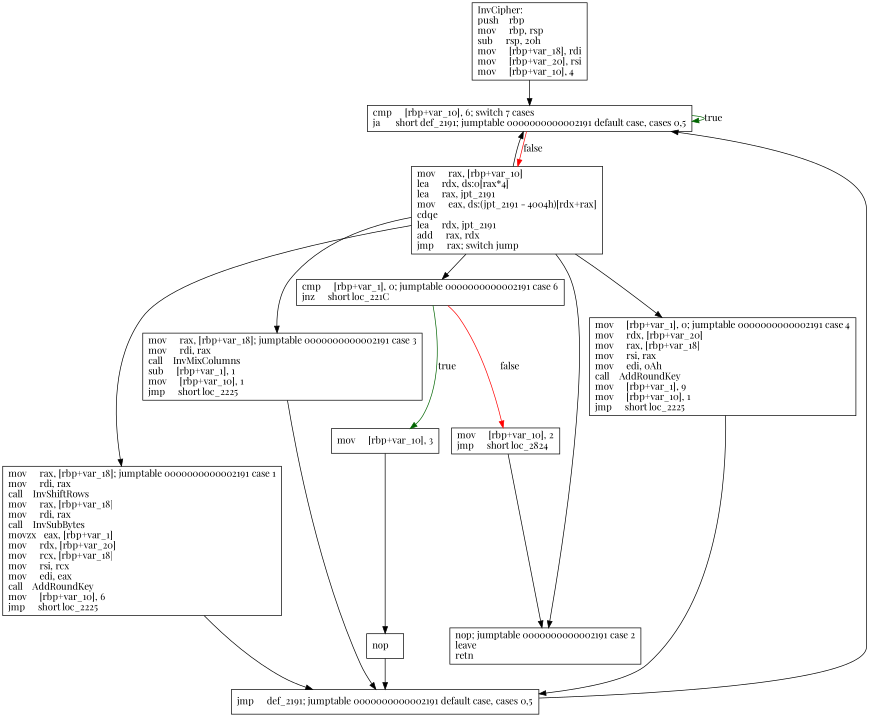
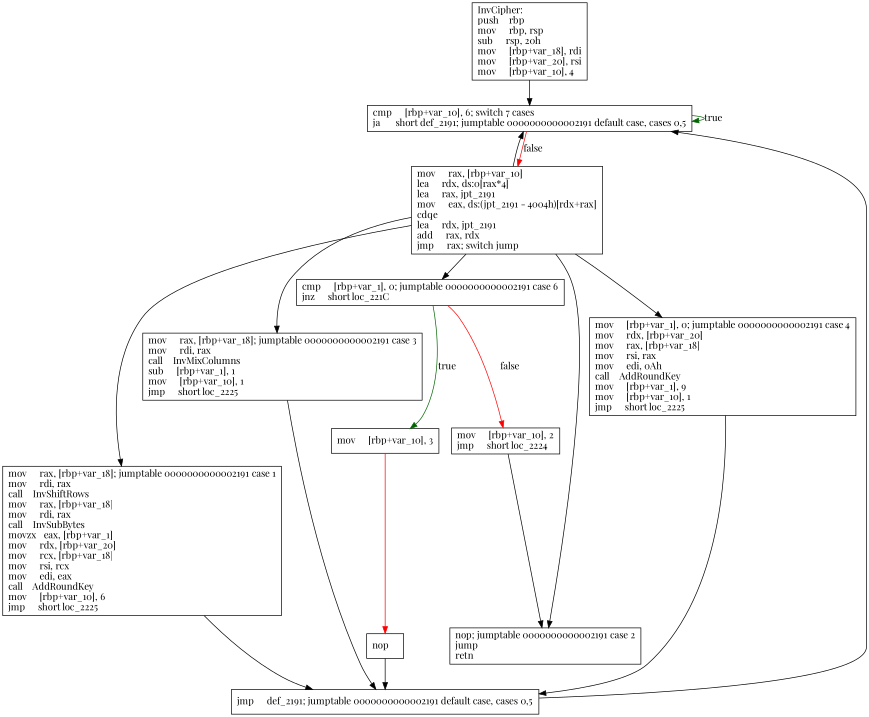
node "mov     [rbp+var_10], 2 jmp     short loc_2824": label "mov     [rbp+var_10], 2 jmp     short loc_2824" -> "mov     [rbp+var_10], 2 jmp     short loc_2224"
edge "mov     [rbp+var_10], 3" -> "nop": color black -> red
node "nop; jumptable 0000000000002191 case 2 leave retn": label "nop; jumptable 0000000000002191 case 2 leave retn" -> "nop; jumptable 0000000000002191 case 2 jump retn"
